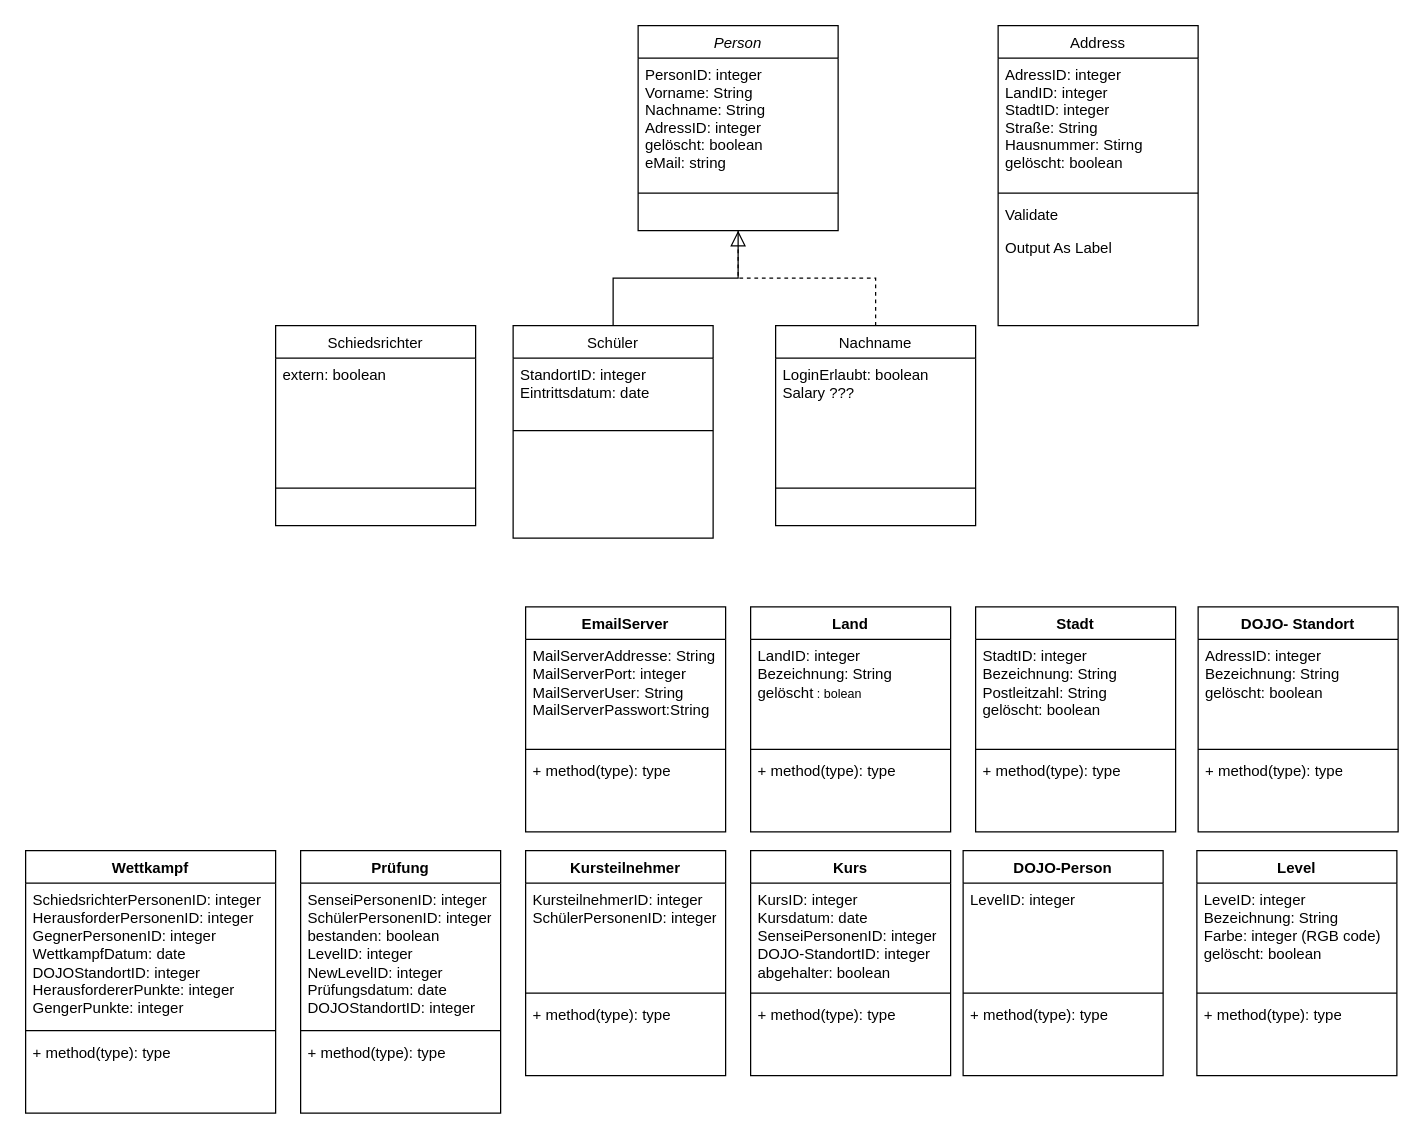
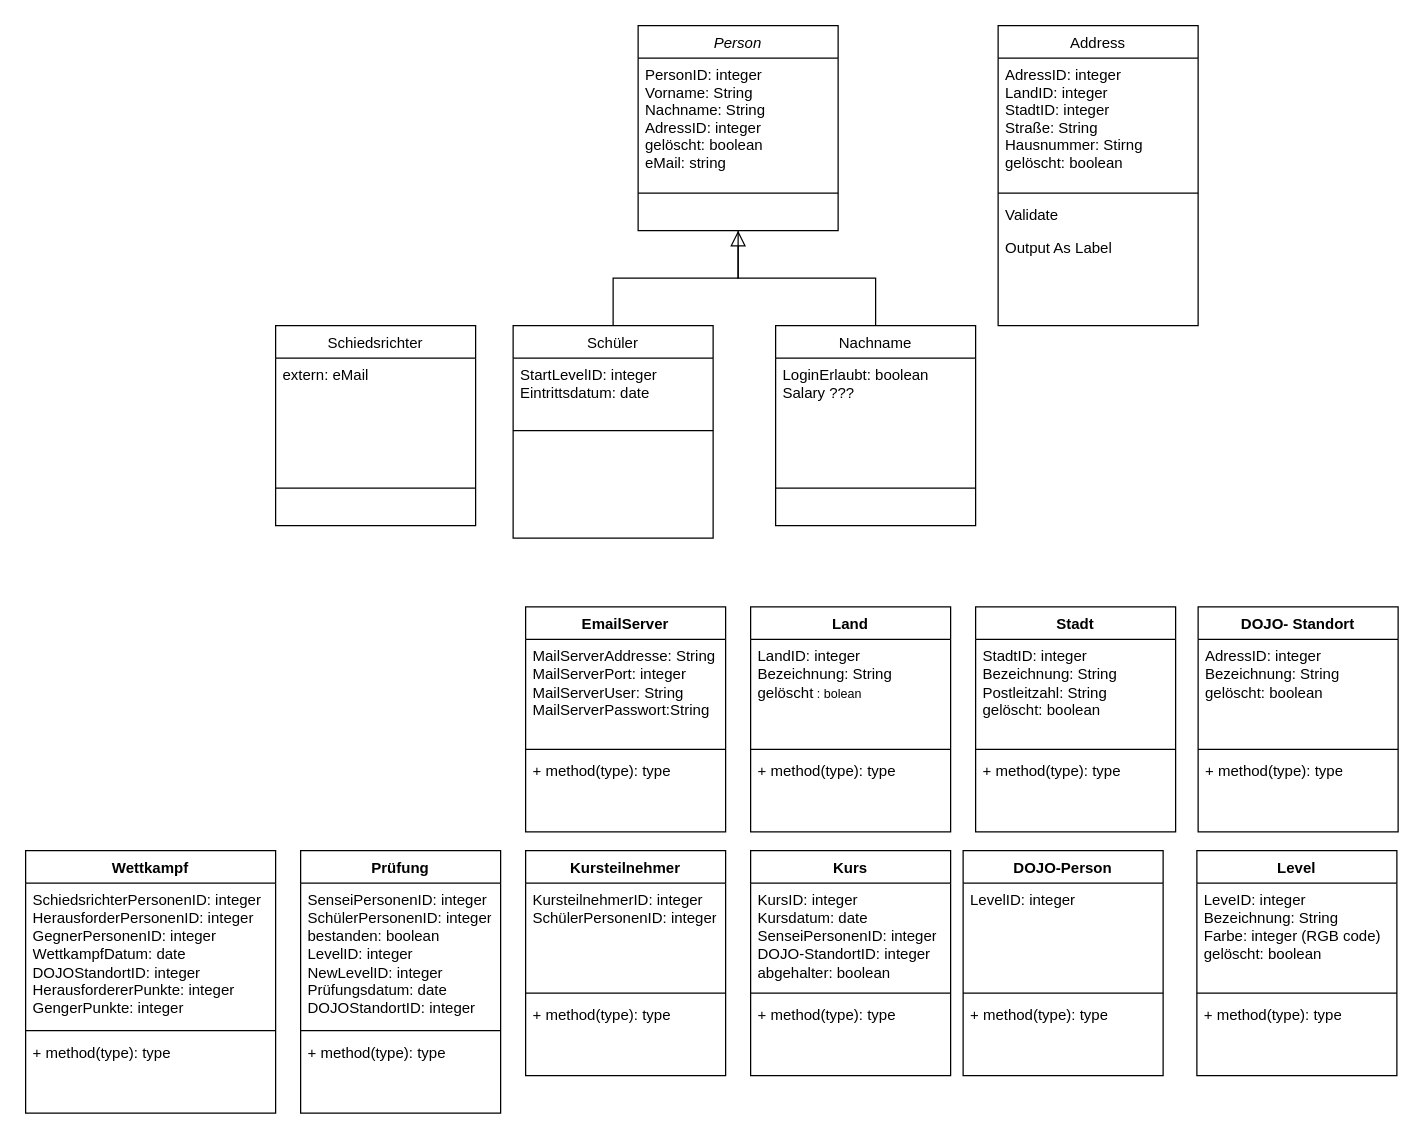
edge "Nachname" -> "Person": style dashed -> solid
node "extern: boolean": label "extern: boolean" -> "extern: eMail"
node "StandortID: integer Eintrittsdatum: date": label "StandortID: integer Eintrittsdatum: date" -> "StartLevelID: integer Eintrittsdatum: date"
